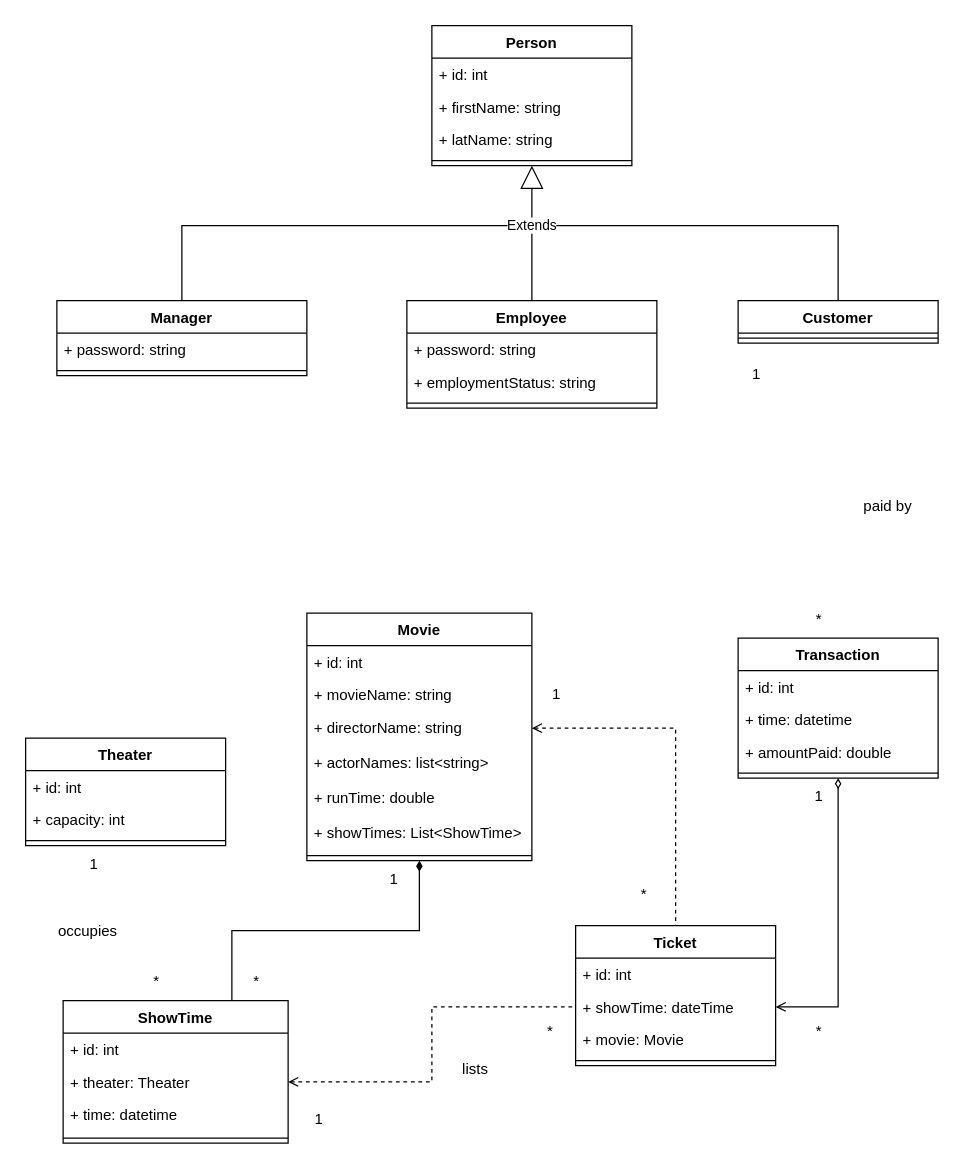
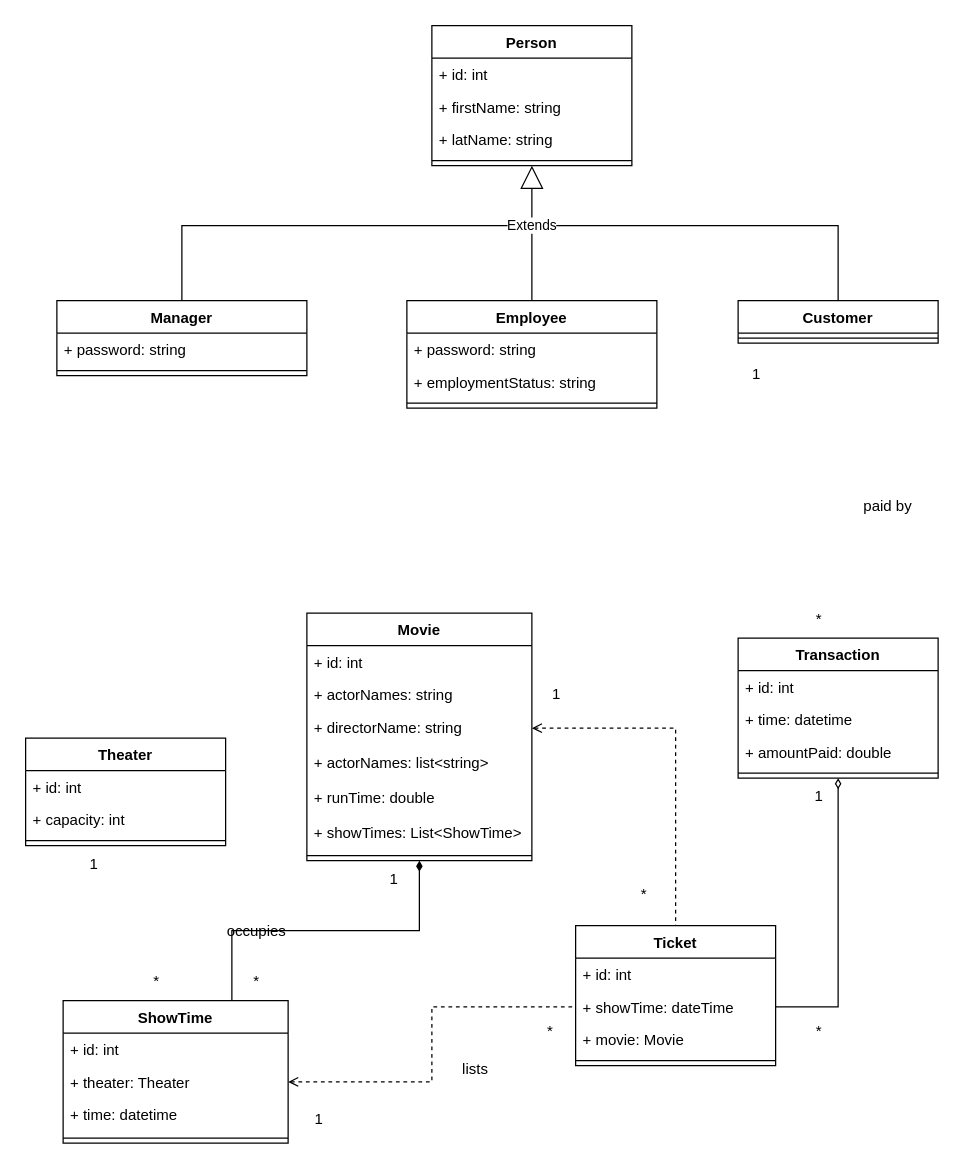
node "+ movieName: string": label "+ movieName: string" -> "+ actorNames: string"
node "occupies": moved (88, 932) -> (257, 932)
edge "Transaction" -- "+ showTime: dateTime": arrowhead open -> none
